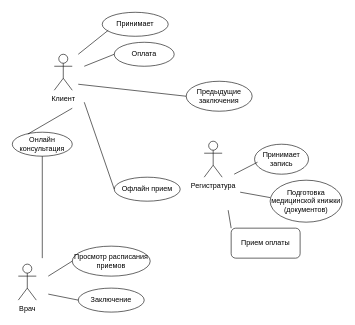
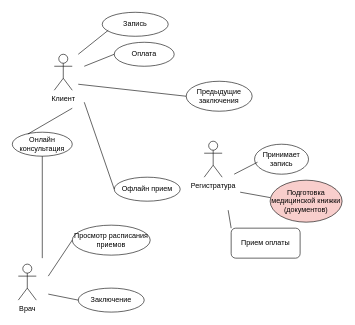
node "Принимает": label "Принимает" -> "Запись"
node "Подготовка медицинской книжки (документов)": fillcolor #ffffff -> #f8cecc
node "Просмотр расписания приемов": moved (111, 261) -> (111, 240)
